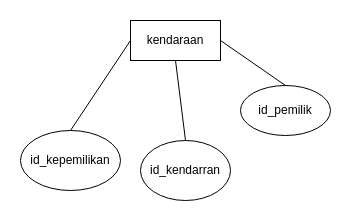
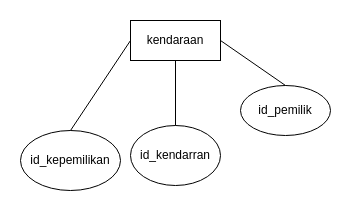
node "id_kendarran": moved (186, 171) -> (176, 156)
